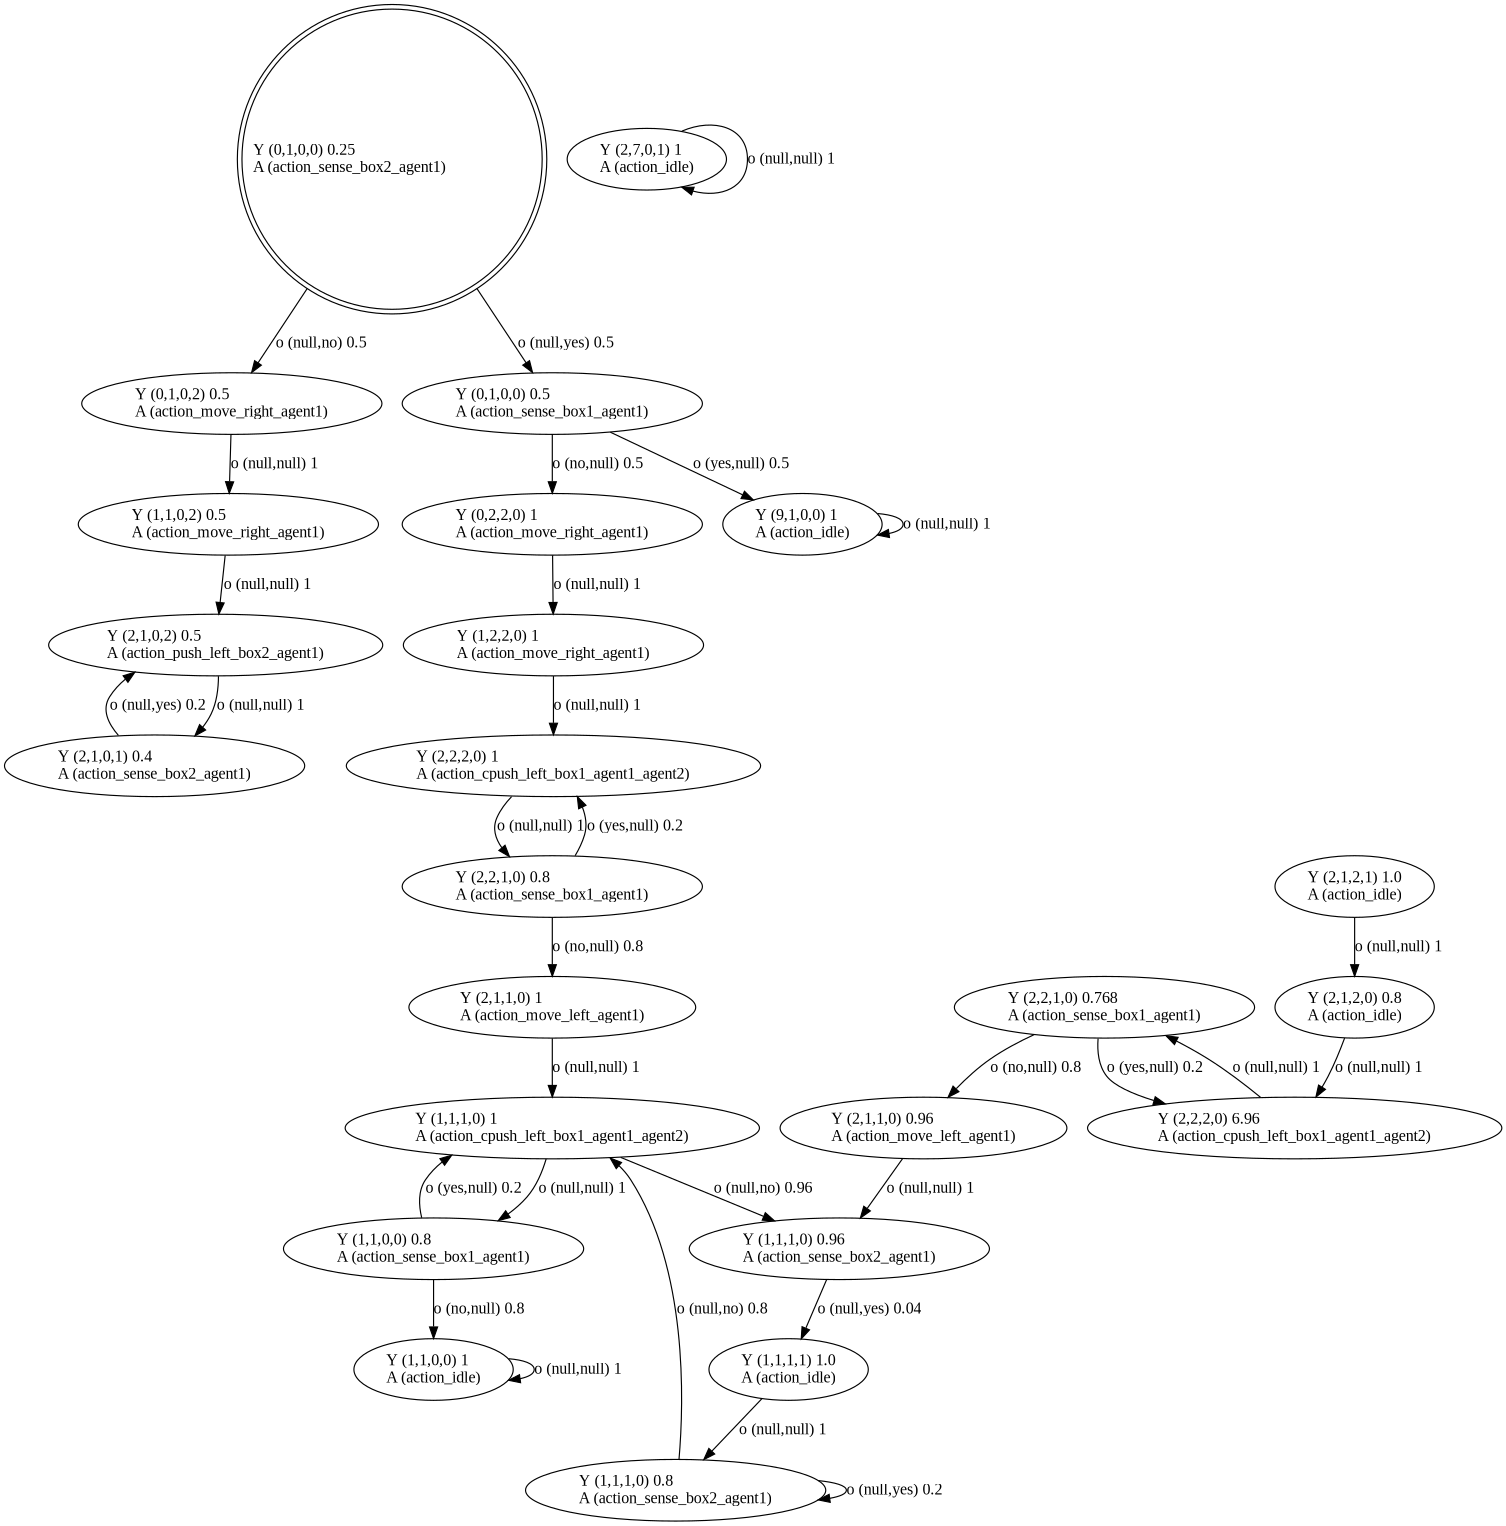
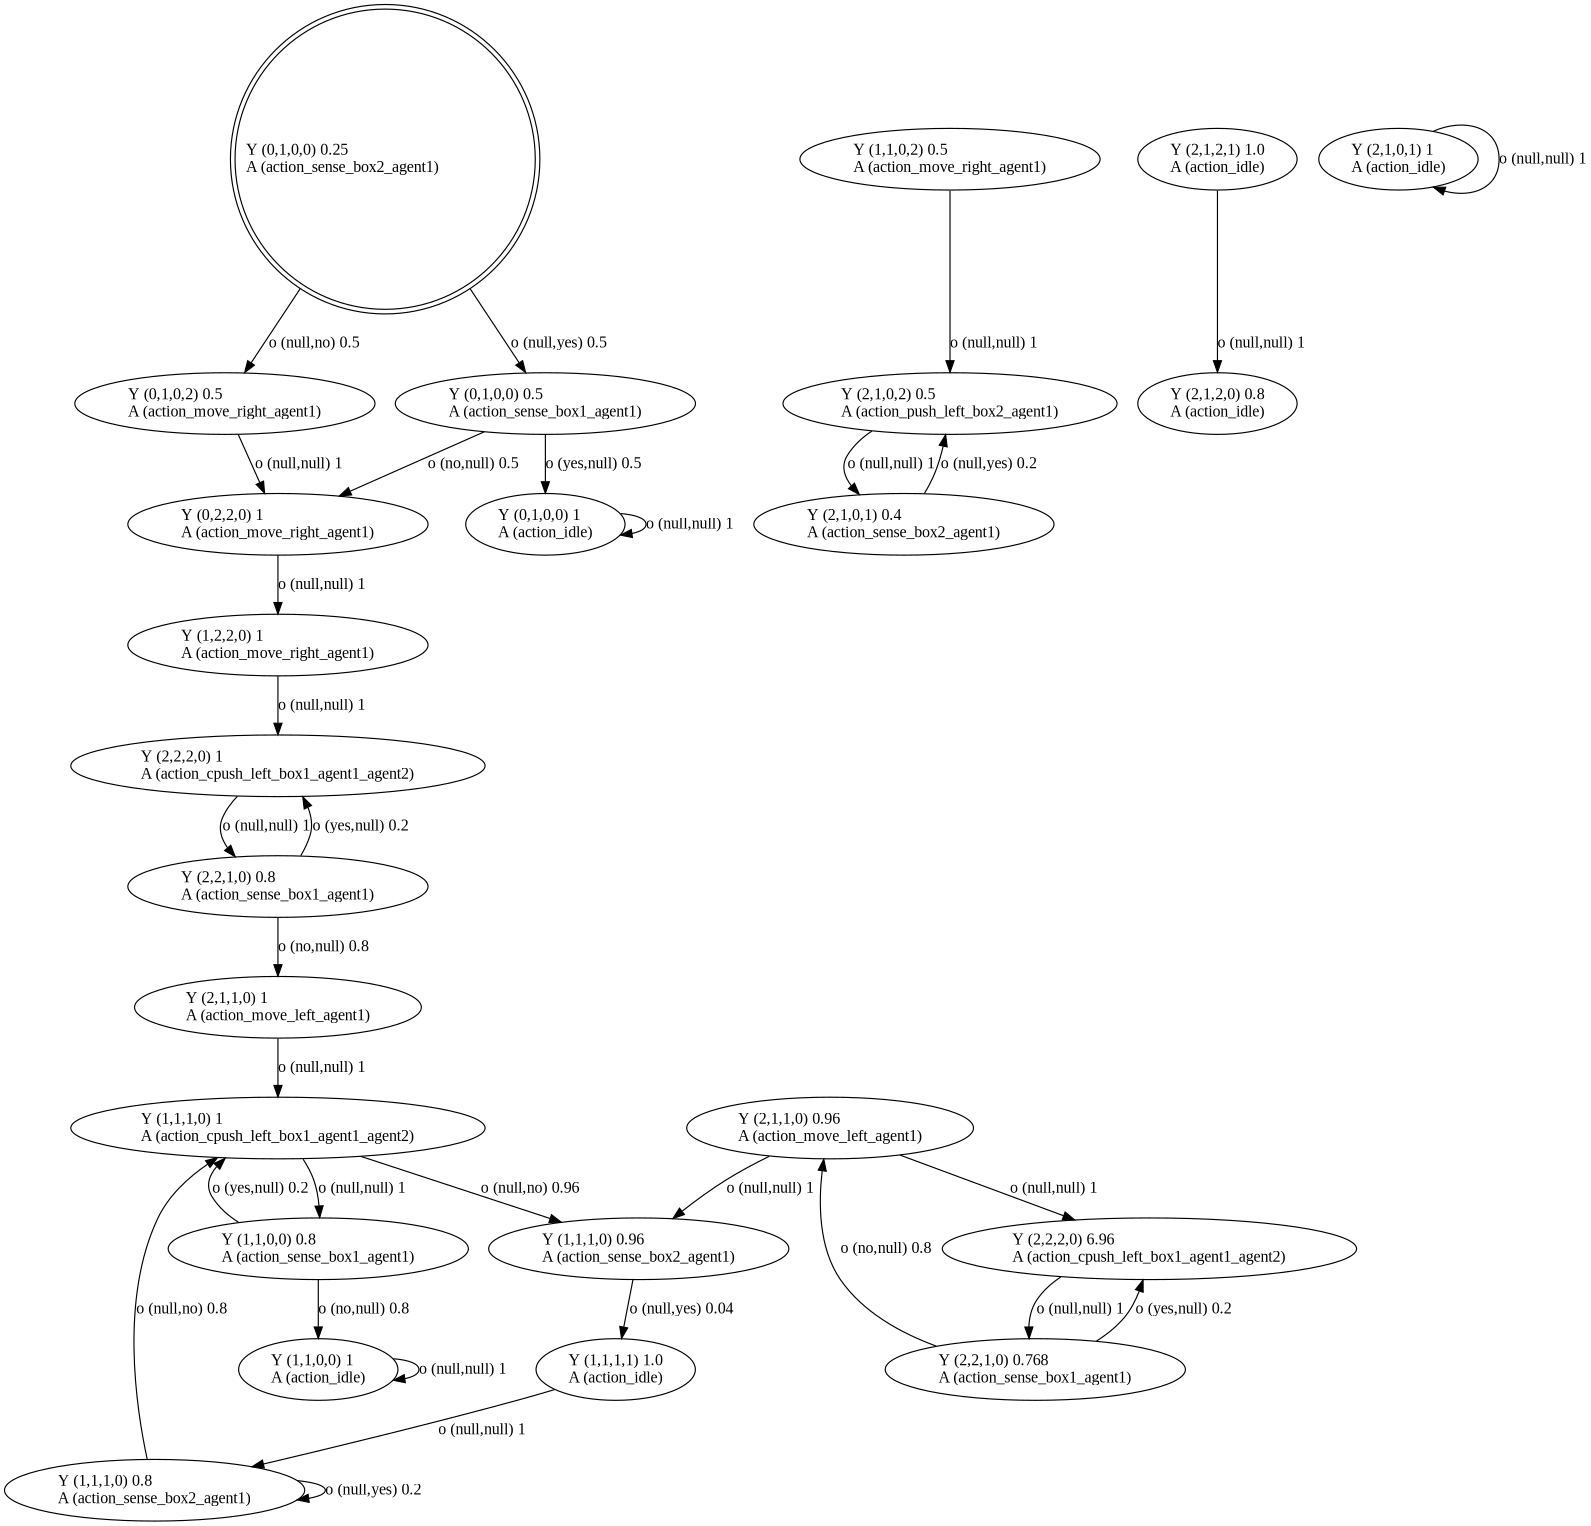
node "Y (2,7,0,1) 1 A (action_idle)": label "Y (2,7,0,1) 1 A (action_idle)" -> "Y (2,1,0,1) 1 A (action_idle)"
edge "Y (0,1,0,2) 0.5 A (action_move_right_agent1)" -> "Y (1,1,0,2) 0.5 A (action_move_right_agent1)": now "Y (0,1,0,2) 0.5 A (action_move_right_agent1)" -> "Y (0,2,2,0) 1 A (action_move_right_agent1)"
node "Y (9,1,0,0) 1 A (action_idle)": label "Y (9,1,0,0) 1 A (action_idle)" -> "Y (0,1,0,0) 1 A (action_idle)"
edge "Y (2,1,2,0) 0.8 A (action_idle)" -> "Y (2,2,2,0) 6.96 A (action_cpush_left_box1_agent1_agent2)": now "Y (2,1,1,0) 0.96 A (action_move_left_agent1)" -> "Y (2,2,2,0) 6.96 A (action_cpush_left_box1_agent1_agent2)"
